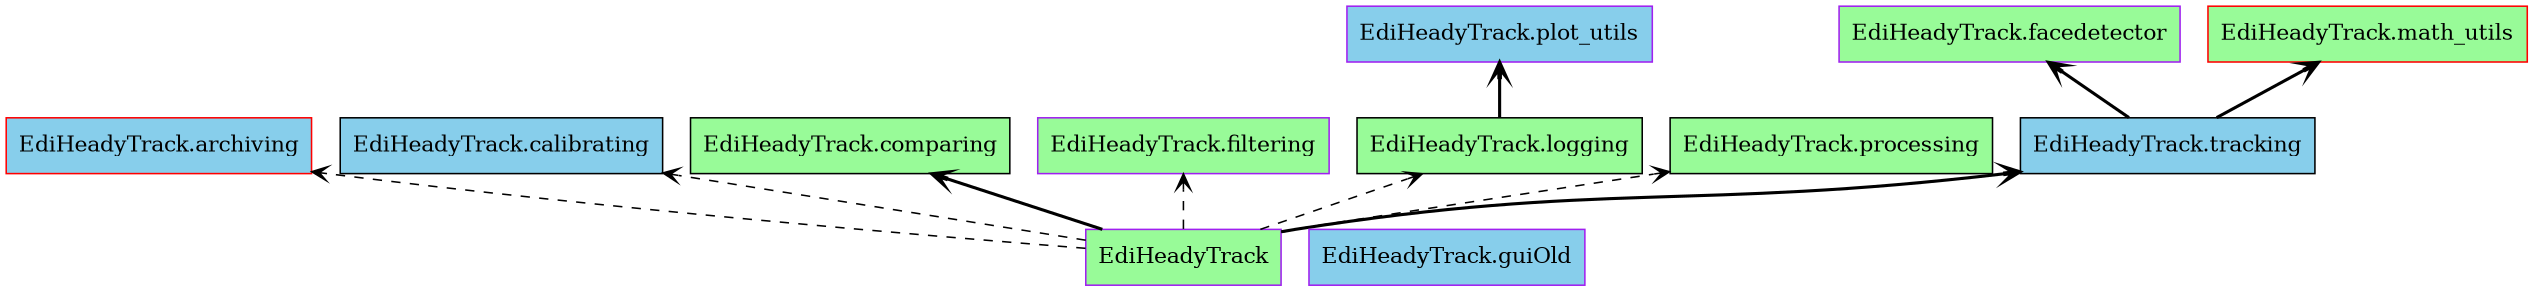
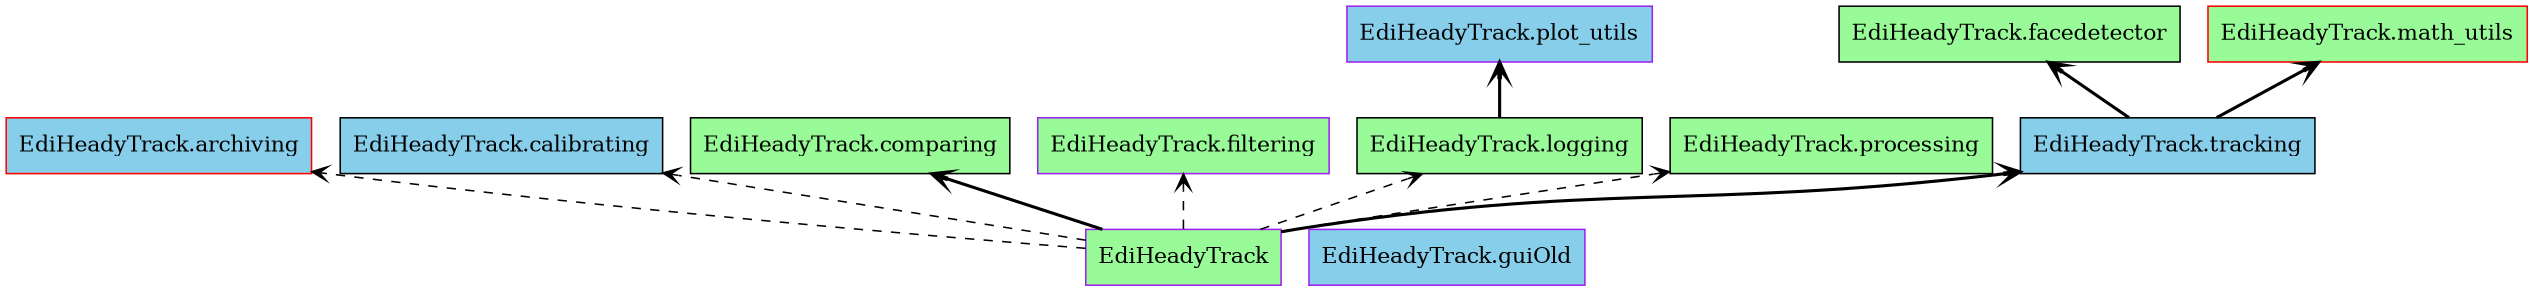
node "EdiHeadyTrack.facedetector": color purple -> black
